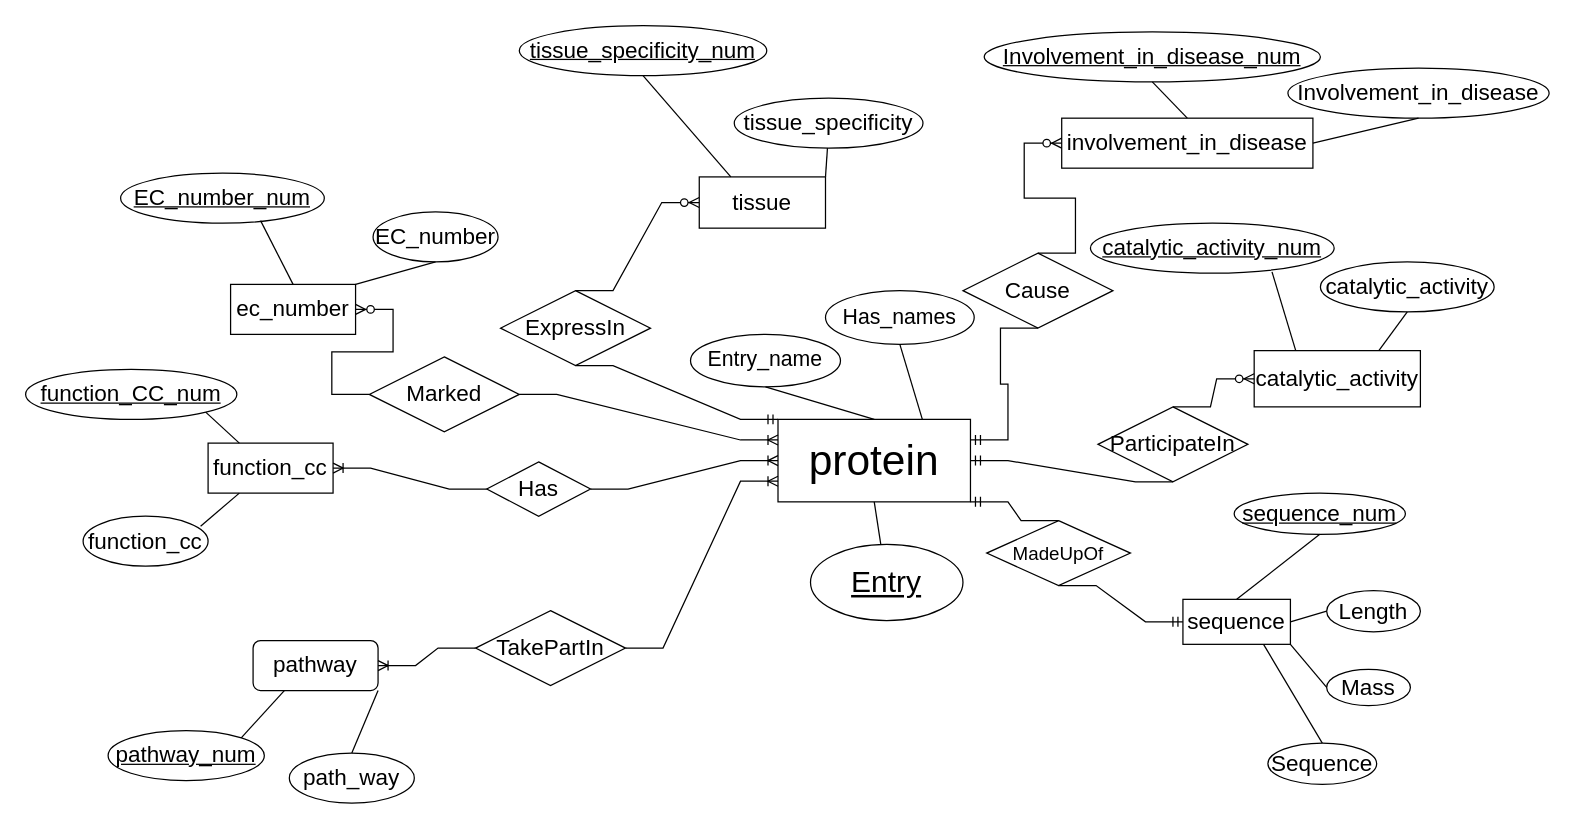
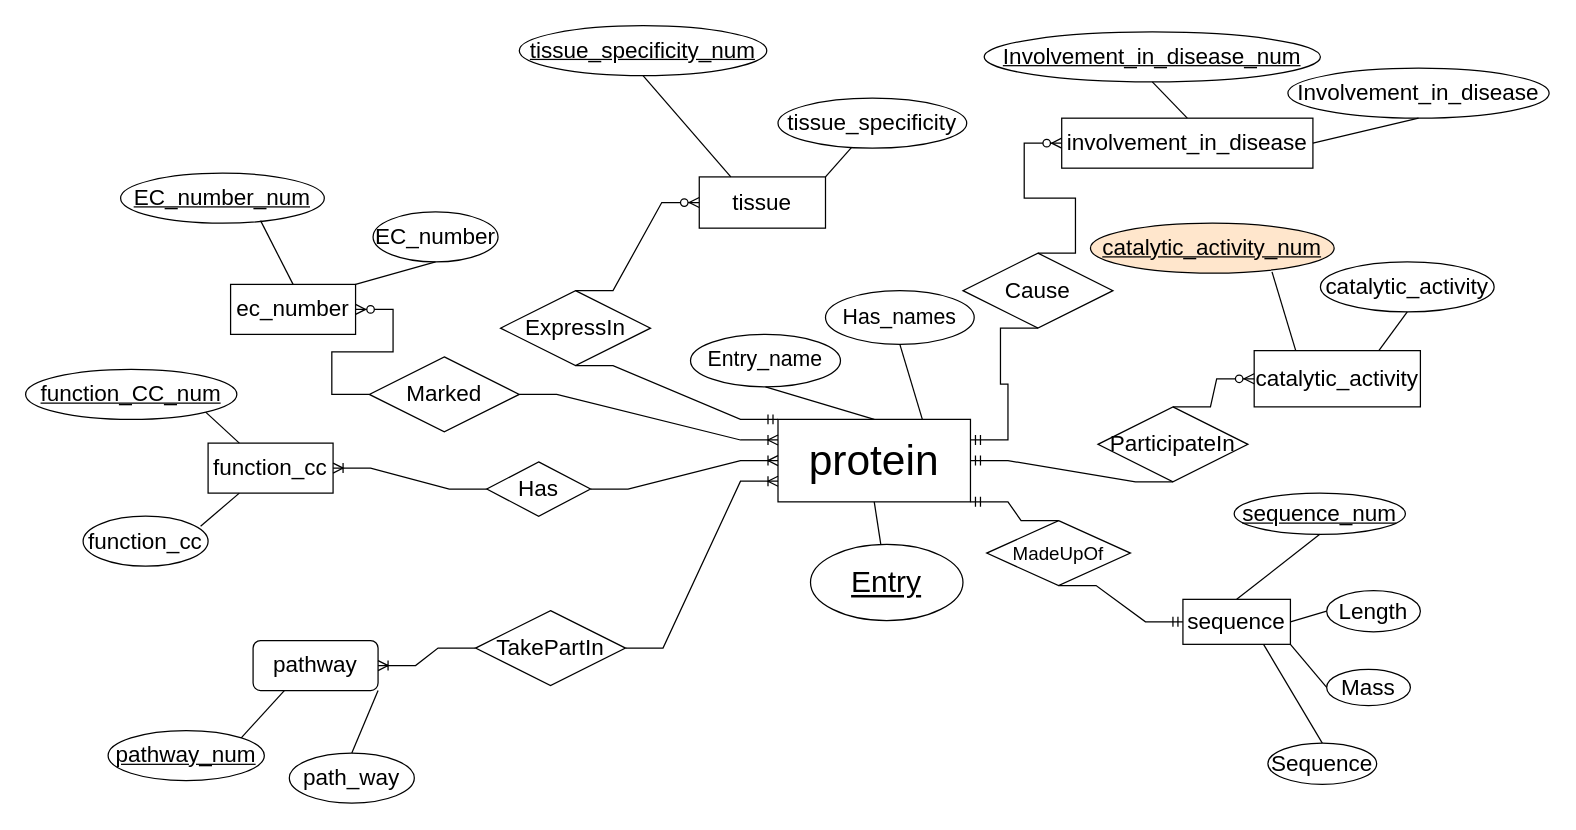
node "tissue_specificity": moved (829, 123) -> (873, 123)
node "catalytic_activity_num": fillcolor #ffffff -> #ffe6cc
